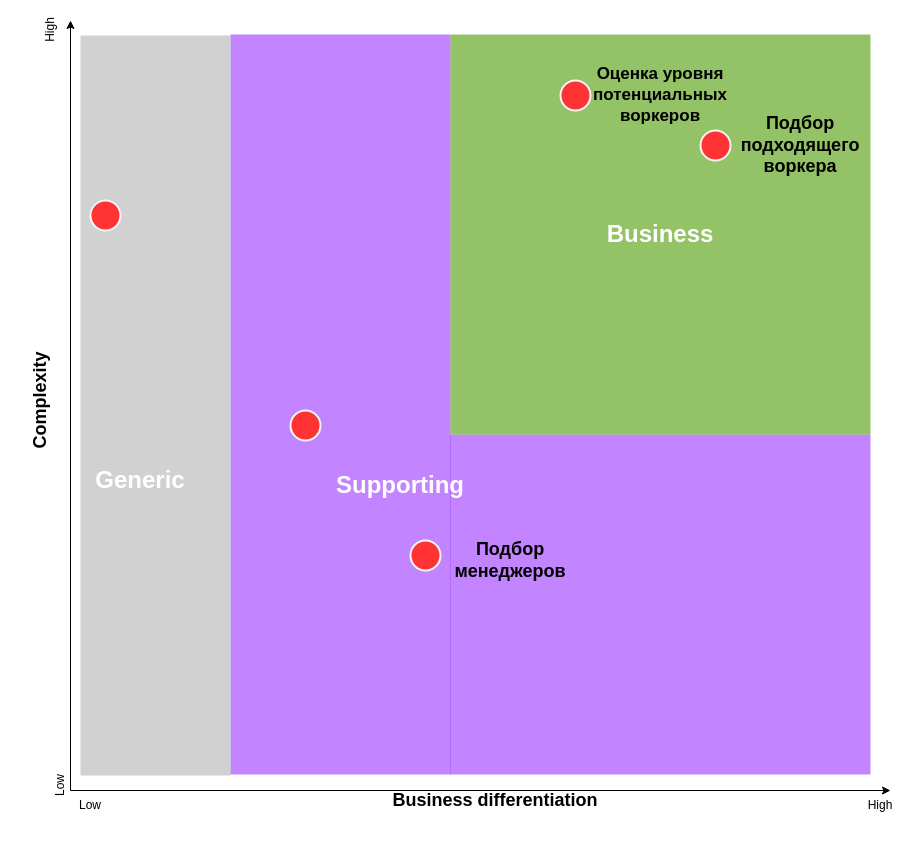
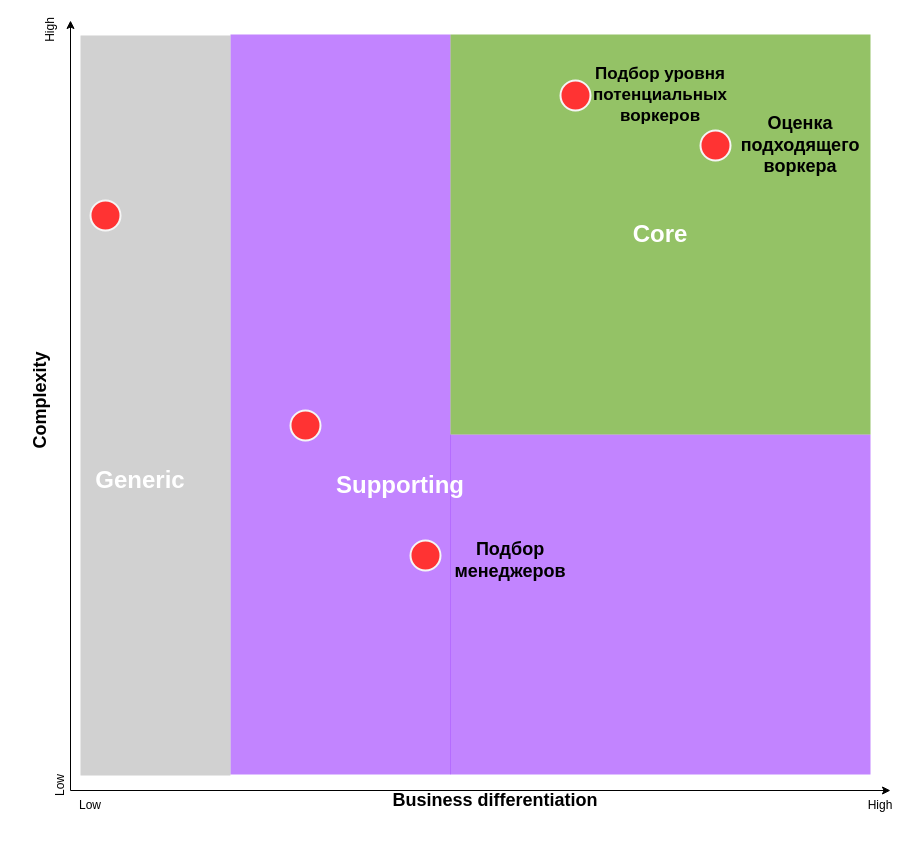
node "Оценка уровня потенциальных воркеров": label "Оценка уровня потенциальных воркеров" -> "Подбор уровня потенциальных воркеров"
node "Подбор подходящего воркера": label "Подбор подходящего воркера" -> "Оценка подходящего воркера"
node "Business": label "Business" -> "Core"
